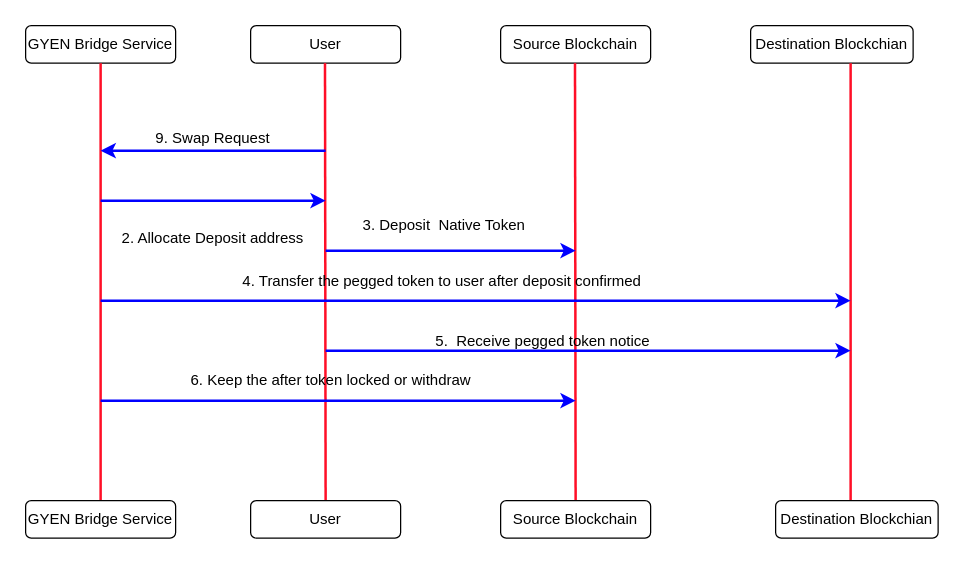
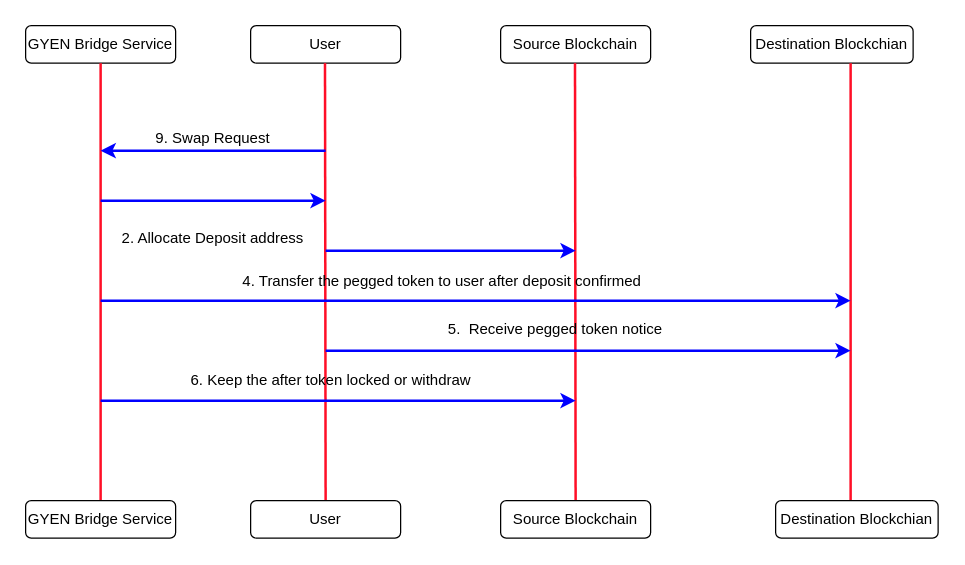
node "3. Deposit Native Token": removed
node "5. Receive pegged token notice": moved (543, 342) -> (556, 329)
